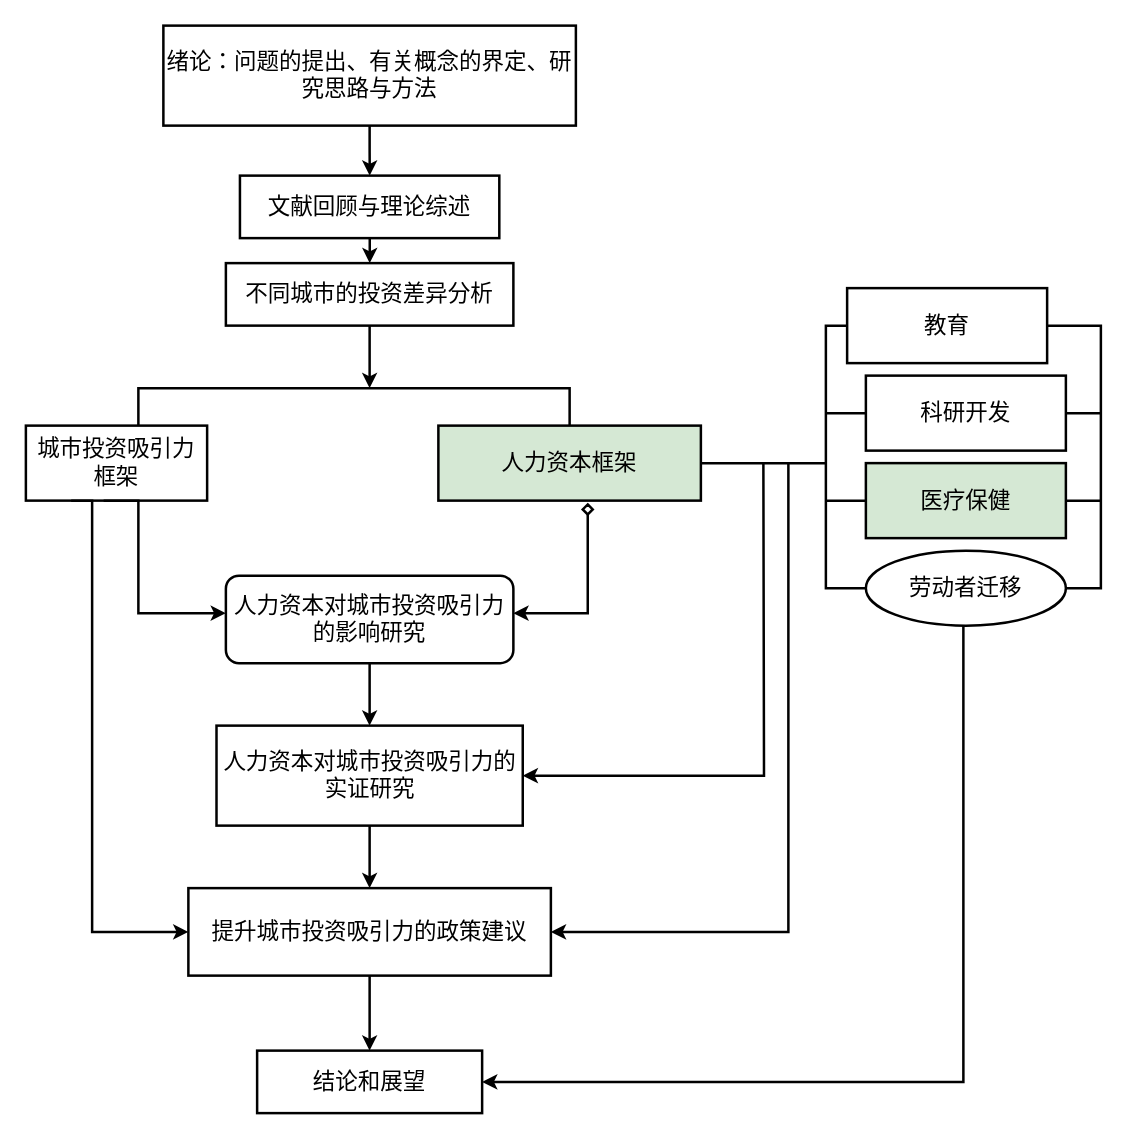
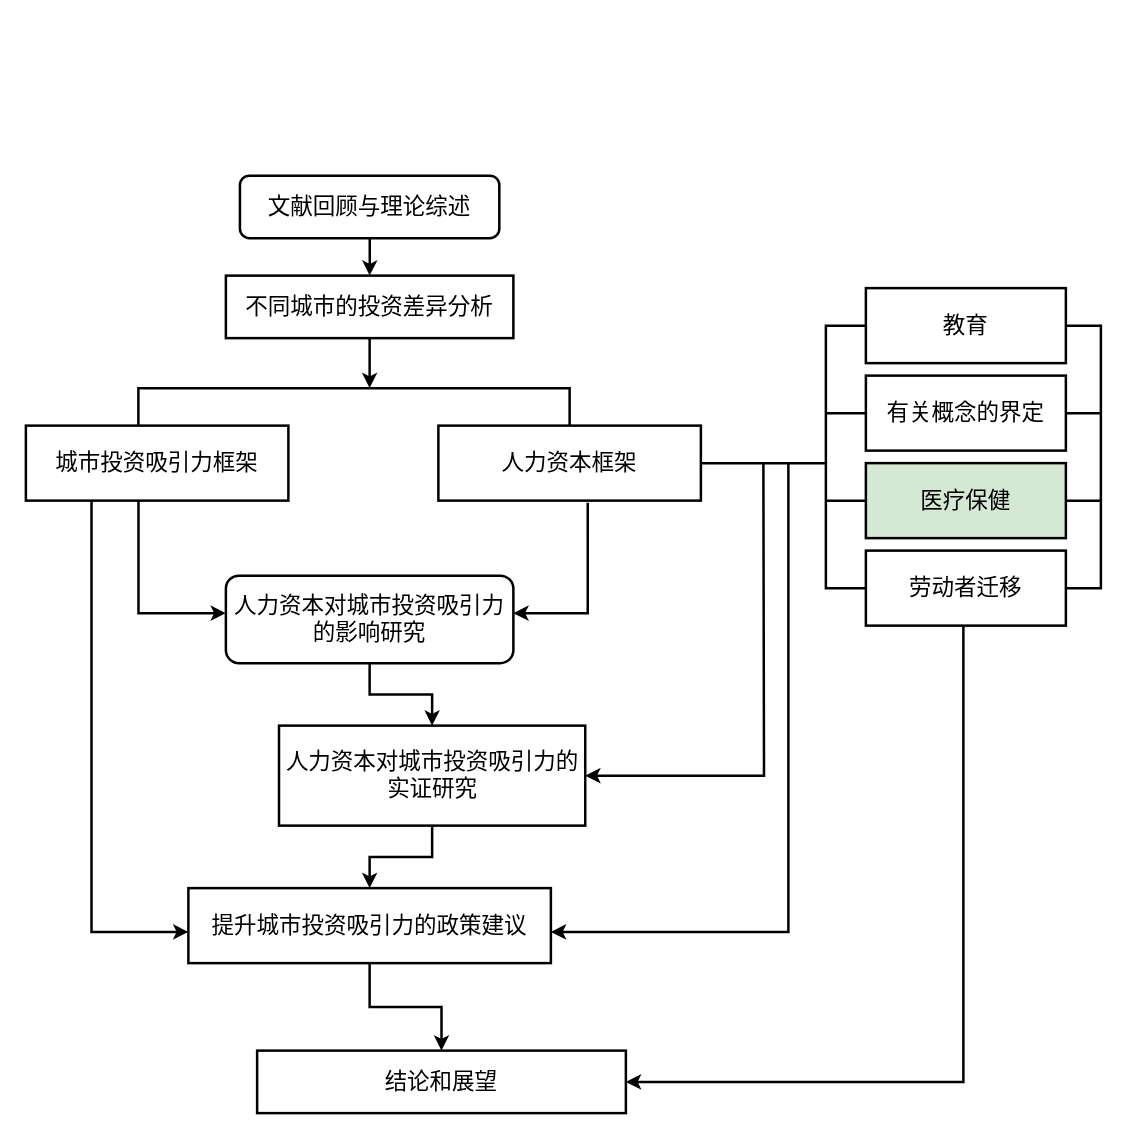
node "绪论：问题的提出、有关概念的界定、研究思路与方法": removed
edge "绪论：问题的提出、有关概念的界定、研究思路与方法" -> "文献回顾与理论综述": removed
node "文献回顾与理论综述": shape rectangle -> rounded rectangle
node "不同城市的投资差异分析": moved (369, 294) -> (369, 307)
node "教育": moved (947, 326) -> (966, 326)
node "科研开发": label "科研开发" -> "有关概念的界定"
node "城市投资吸引力框架": size 181x75 -> 263x75
node "人力资本框架": fillcolor #d5e8d4 -> #ffffff
edge "人力资本框架" -- "人力资本对城市投资吸引力的影响研究": arrowhead diamond -> none
node "劳动者迁移": shape ellipse -> rectangle
node "人力资本对城市投资吸引力的实证研究": moved (369, 776) -> (432, 776)
node "提升城市投资吸引力的政策建议": size 363x88 -> 363x75
node "结论和展望": size 225x63 -> 369x63
